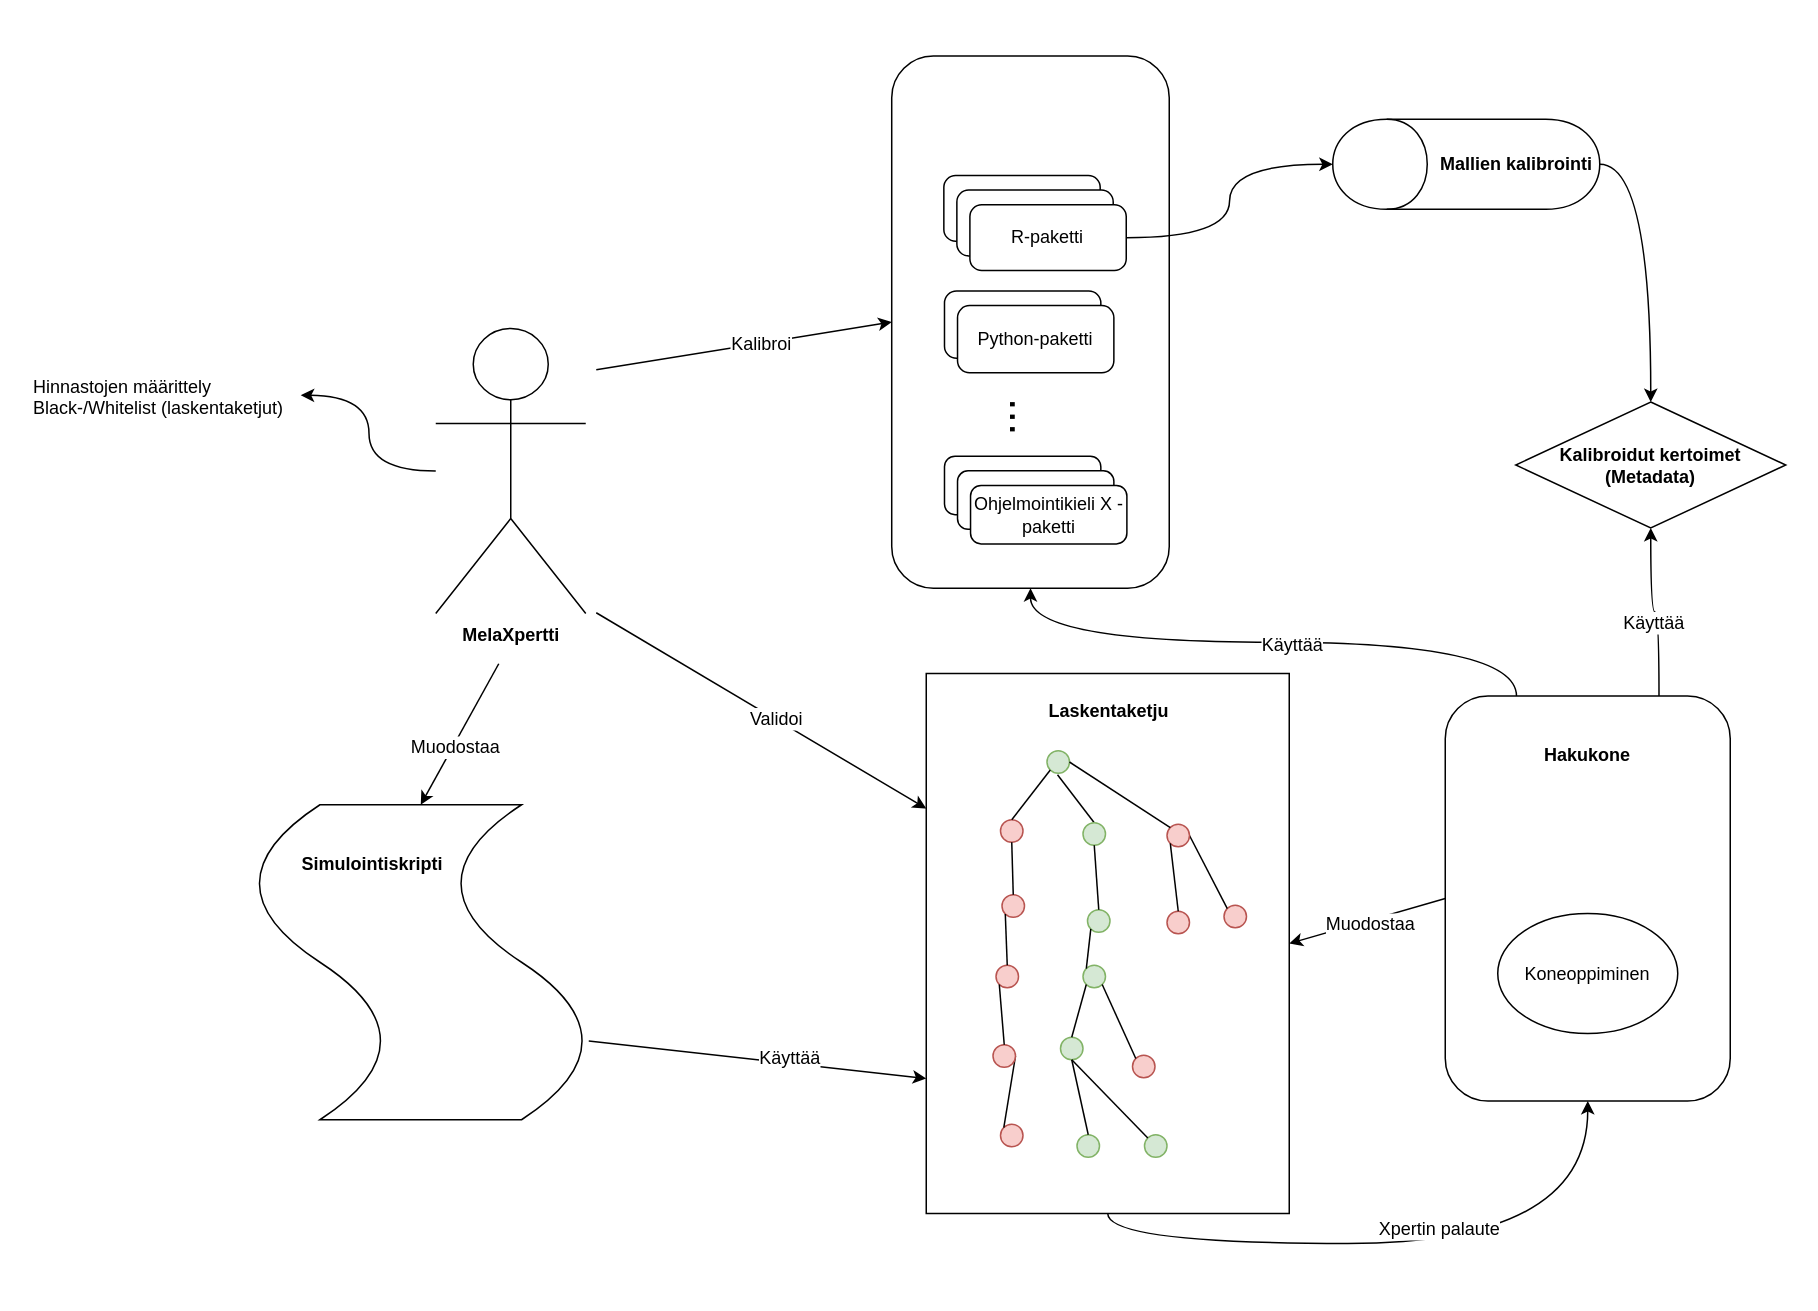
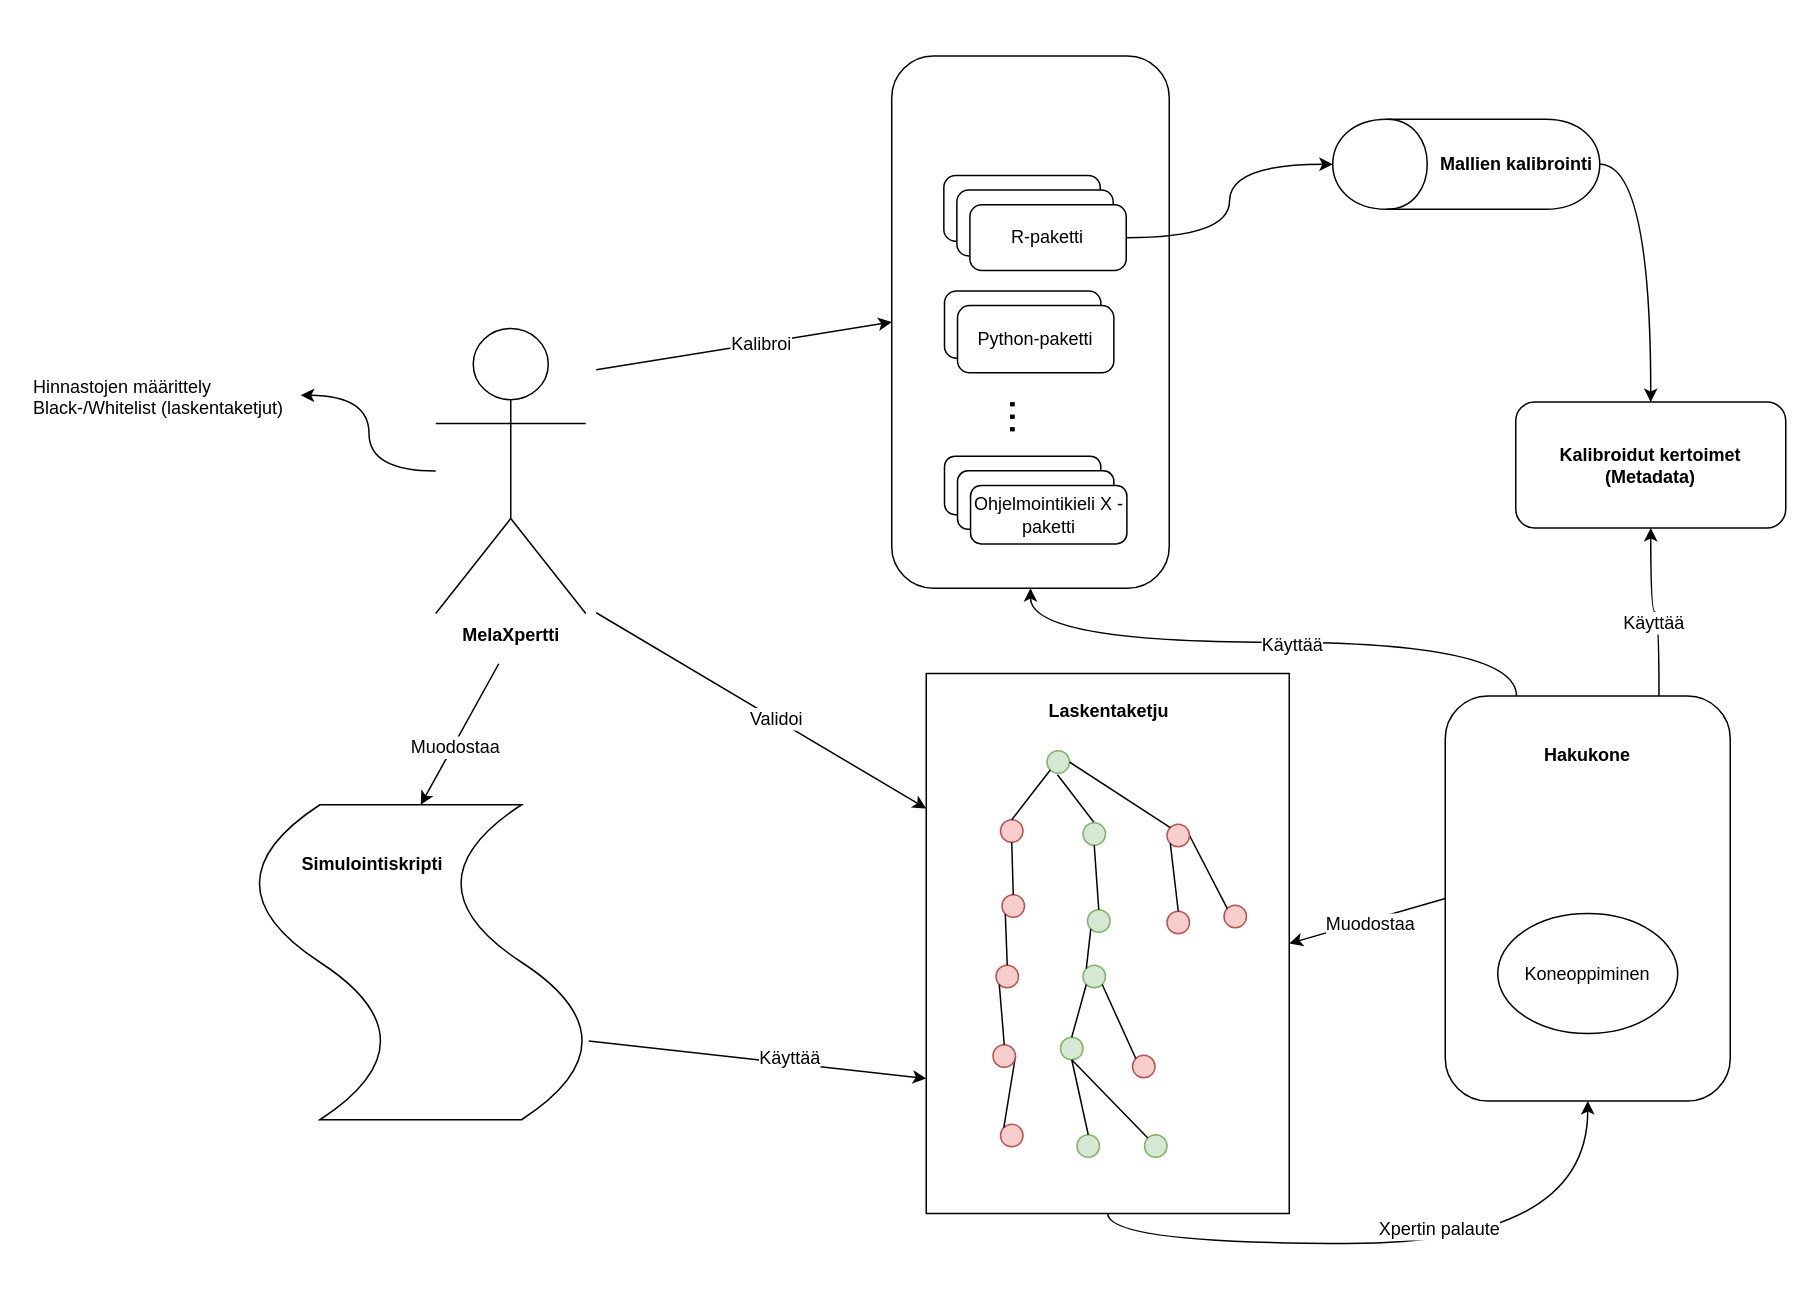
node "Kalibroidut kertoimet (Metadata)": shape diamond -> rounded rectangle
